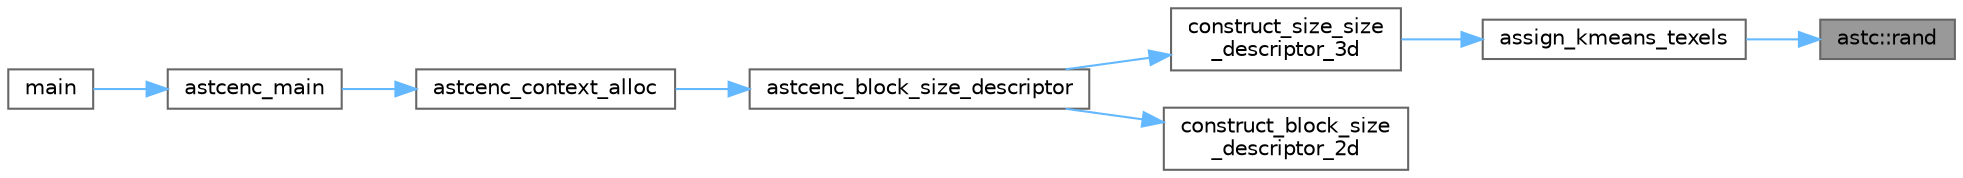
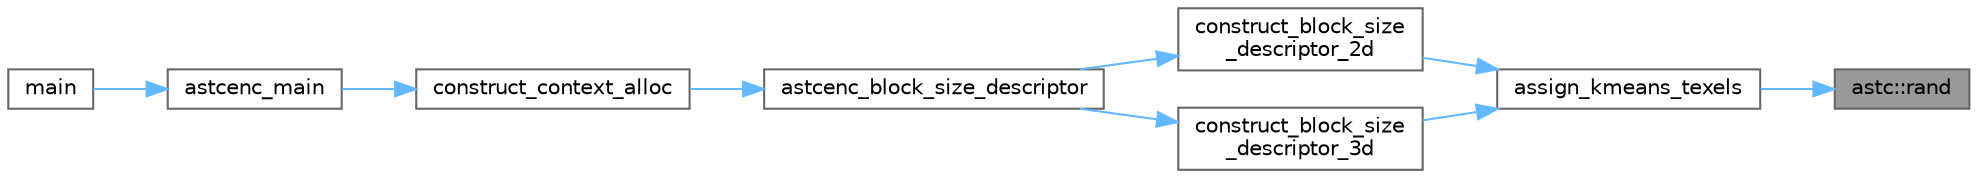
node "construct_size_size _descriptor_3d": label "construct_size_size _descriptor_3d" -> "construct_block_size _descriptor_3d"
edge "construct_block_size _descriptor_2d" -> "assign_kmeans_texels": added
node "astcenc_context_alloc": label "astcenc_context_alloc" -> "construct_context_alloc"
